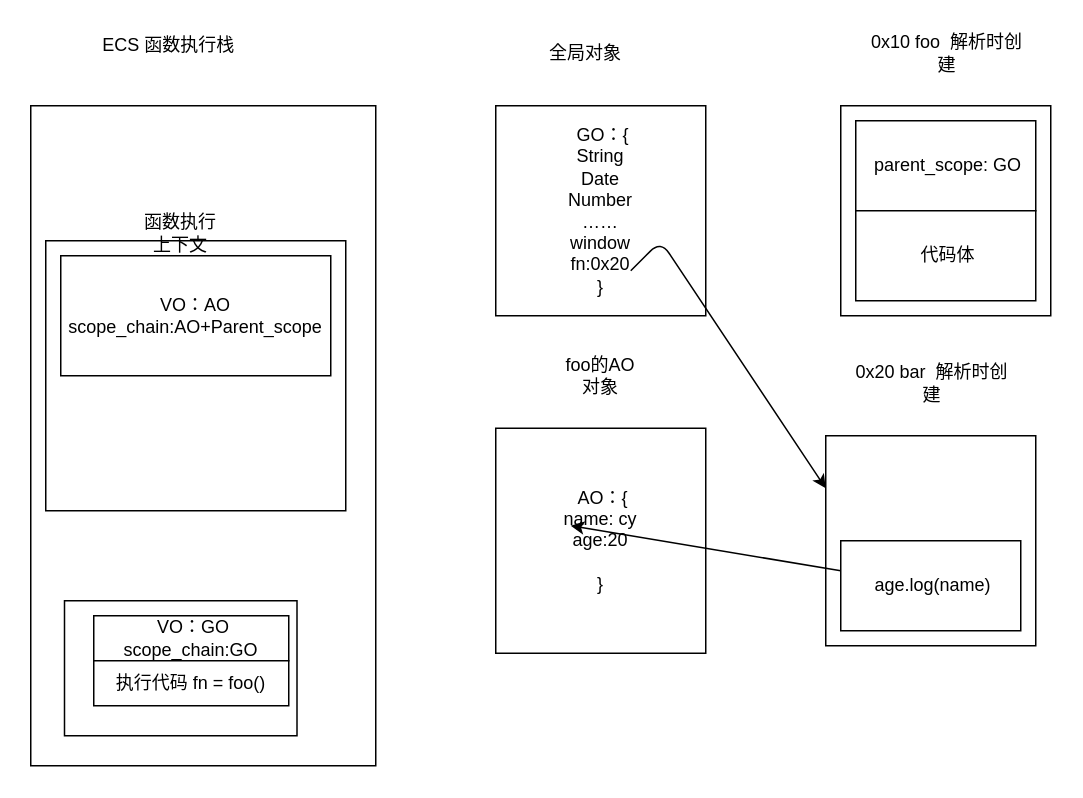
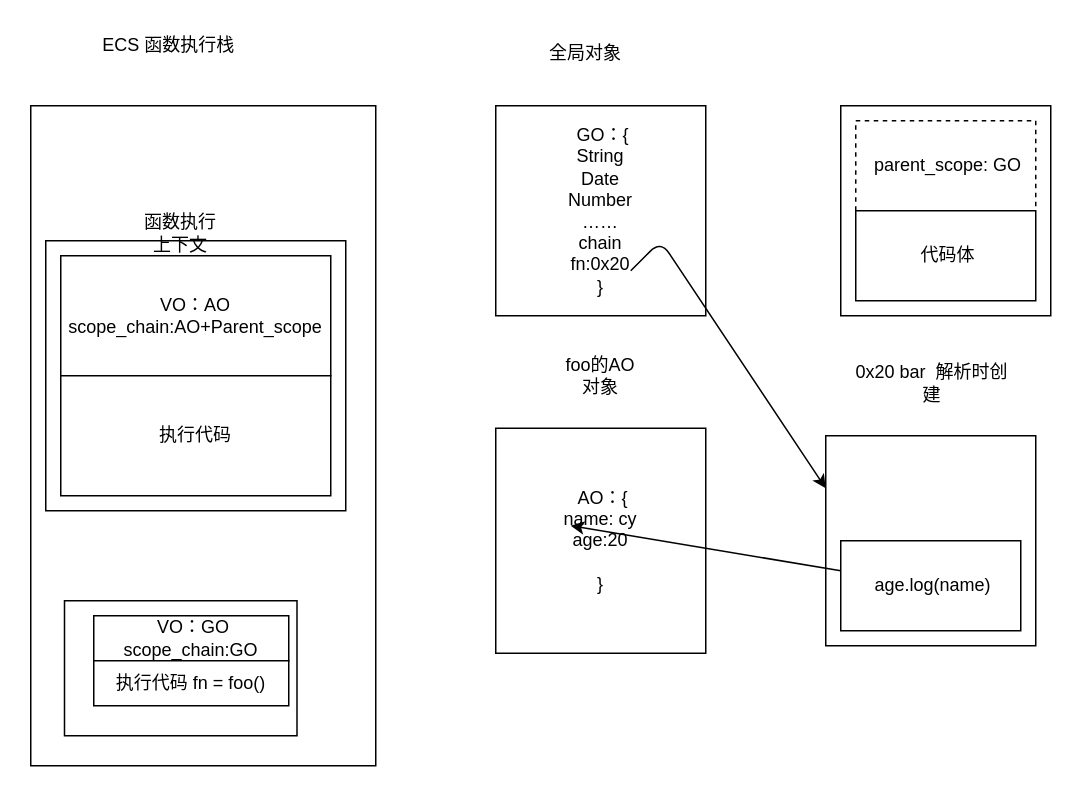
node "0x10 foo 解析时创建": removed
node "parent_scope: GO": style solid -> dashed
node "GO：{ String Date Number …… window fn:0x20 }": label "GO：{ String Date Number …… window fn:0x20 }" -> "GO：{ String Date Number …… chain fn:0x20 }"
node "执行代码": added
